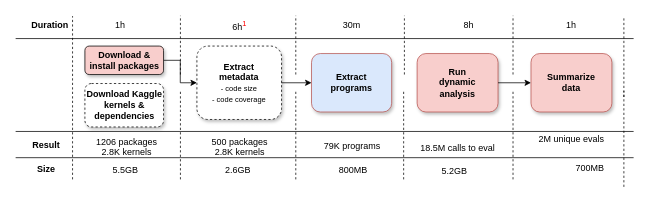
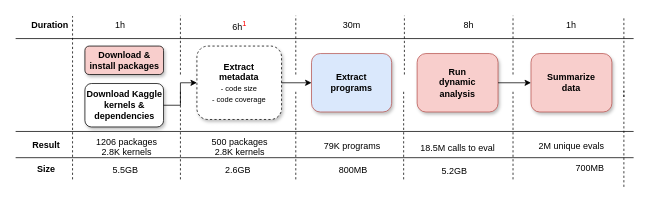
edge "Download & install packages" -> "Extract metadata - code size - code coverage": removed
node "Download Kaggle kernels & dependencies": style dashed -> solid
edge "Download Kaggle kernels & dependencies" -> "Extract metadata - code size - code coverage": added
node "2M unique evals": moved (564, 138) -> (564, 145)
